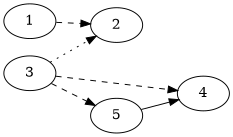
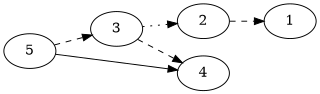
edge "1" -> "2": reversed
edge "3" -> "5": reversed
